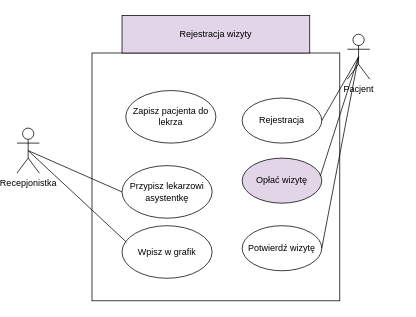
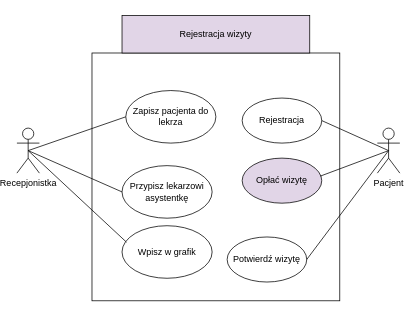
node "Pacjent": moved (358, 57) -> (388, 150)
edge "Zapisz pacjenta do lekrza" -- "Recepjonistka": added
node "Potwierdź wizytę": moved (282, 248) -> (267, 259)
